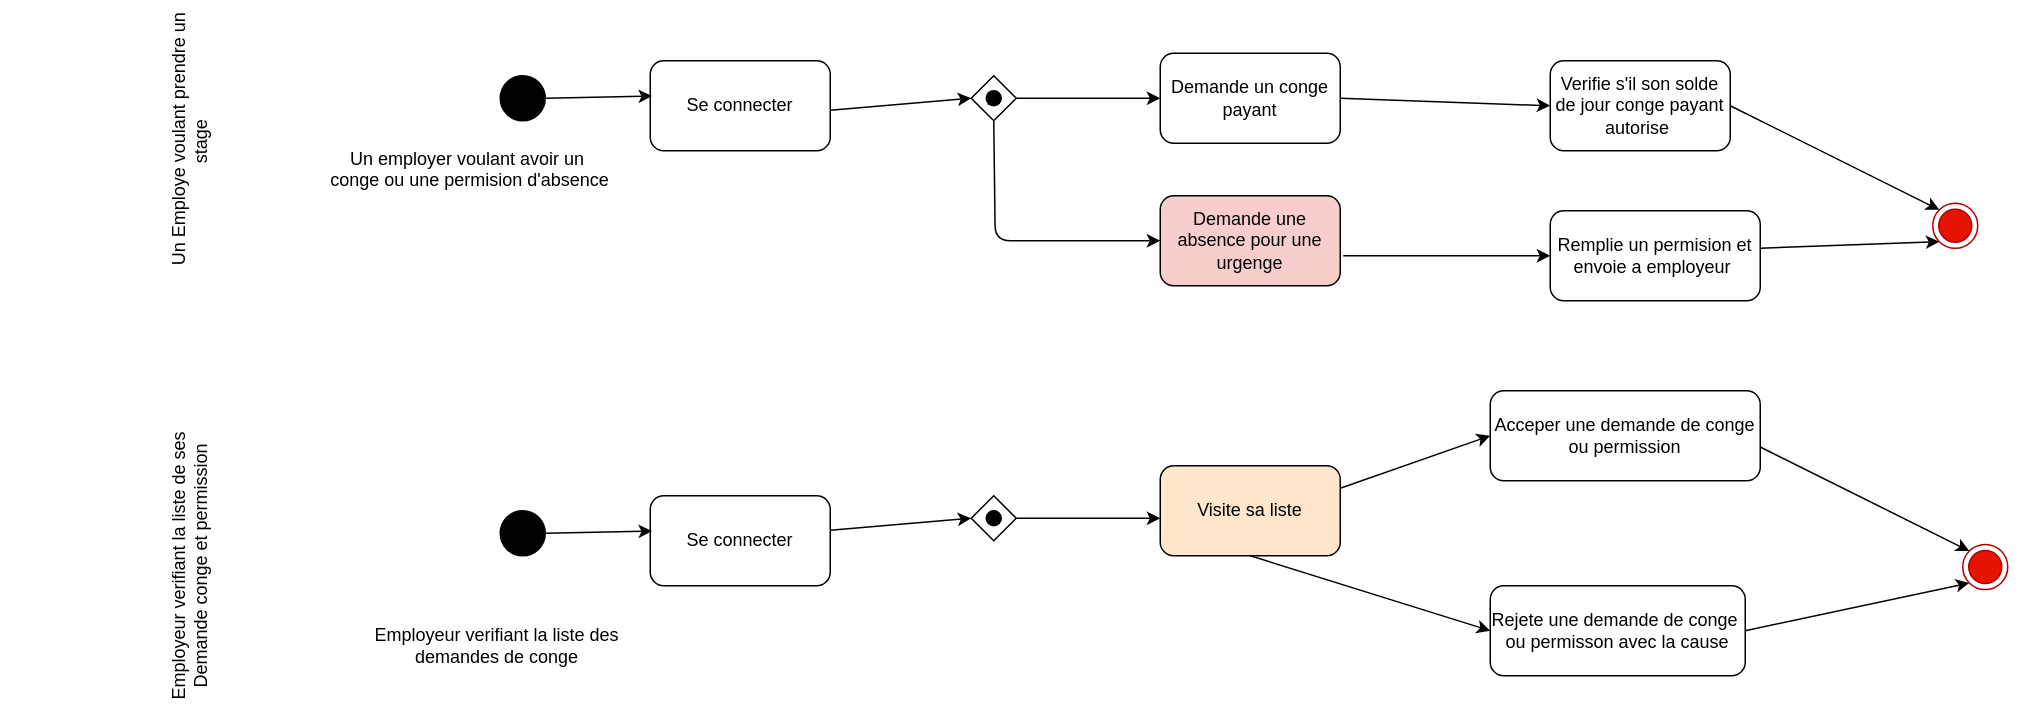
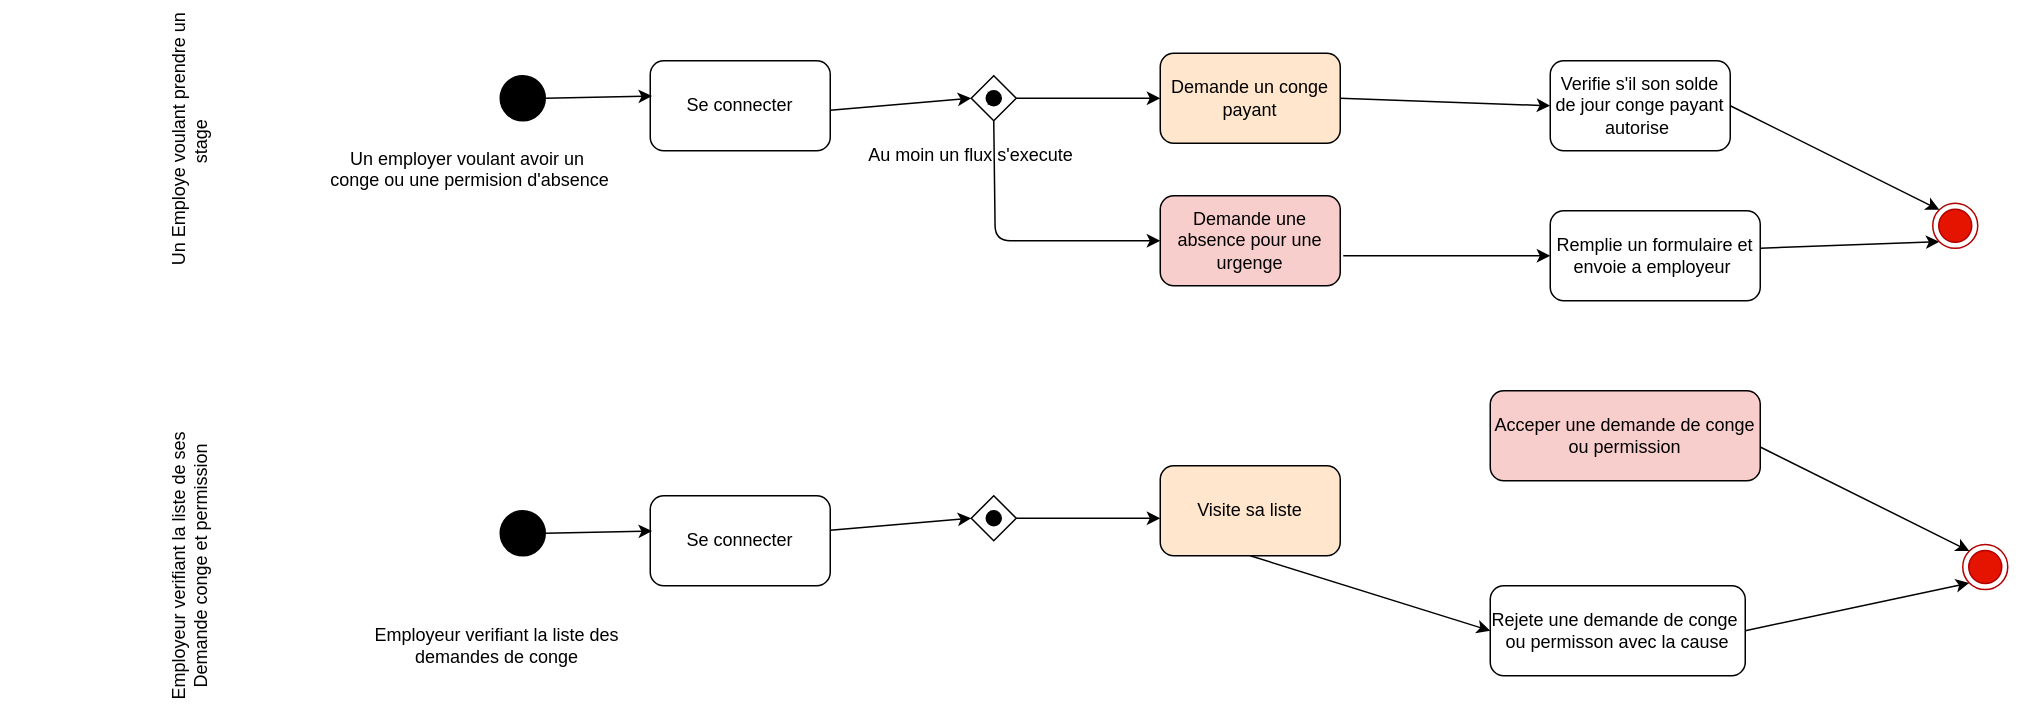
node "Demande un conge payant": fillcolor #ffffff -> #ffe6cc
node "Au moin un flux s'execute": added
node "Remplie un permision et envoie a employeur": label "Remplie un permision et envoie a employeur" -> "Remplie un formulaire et envoie a employeur"
node "Acceper une demande de conge ou permission": fillcolor #ffffff -> #f8cecc
edge "Visite sa liste" -> "Acceper une demande de conge ou permission": removed
